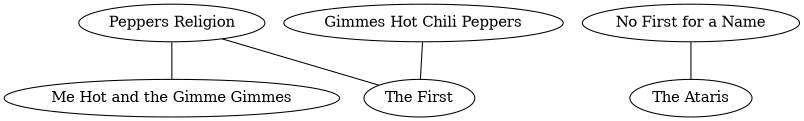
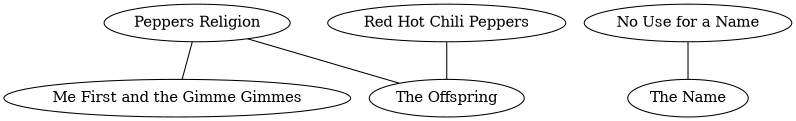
node "Gimmes Hot Chili Peppers": label "Gimmes Hot Chili Peppers" -> "Red Hot Chili Peppers"
node "No First for a Name": label "No First for a Name" -> "No Use for a Name"
node "Me Hot and the Gimme Gimmes": label "Me Hot and the Gimme Gimmes" -> "Me First and the Gimme Gimmes"
node "The First": label "The First" -> "The Offspring"
node "The Ataris": label "The Ataris" -> "The Name"
